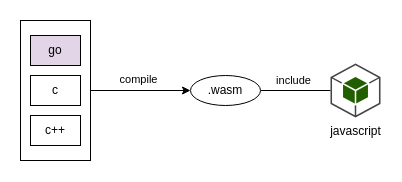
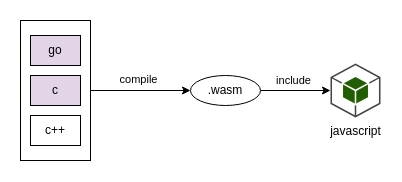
node "c": fillcolor #ffffff -> #e1d5e7
edge ".wasm" -- "javascript": arrowhead none -> classic
